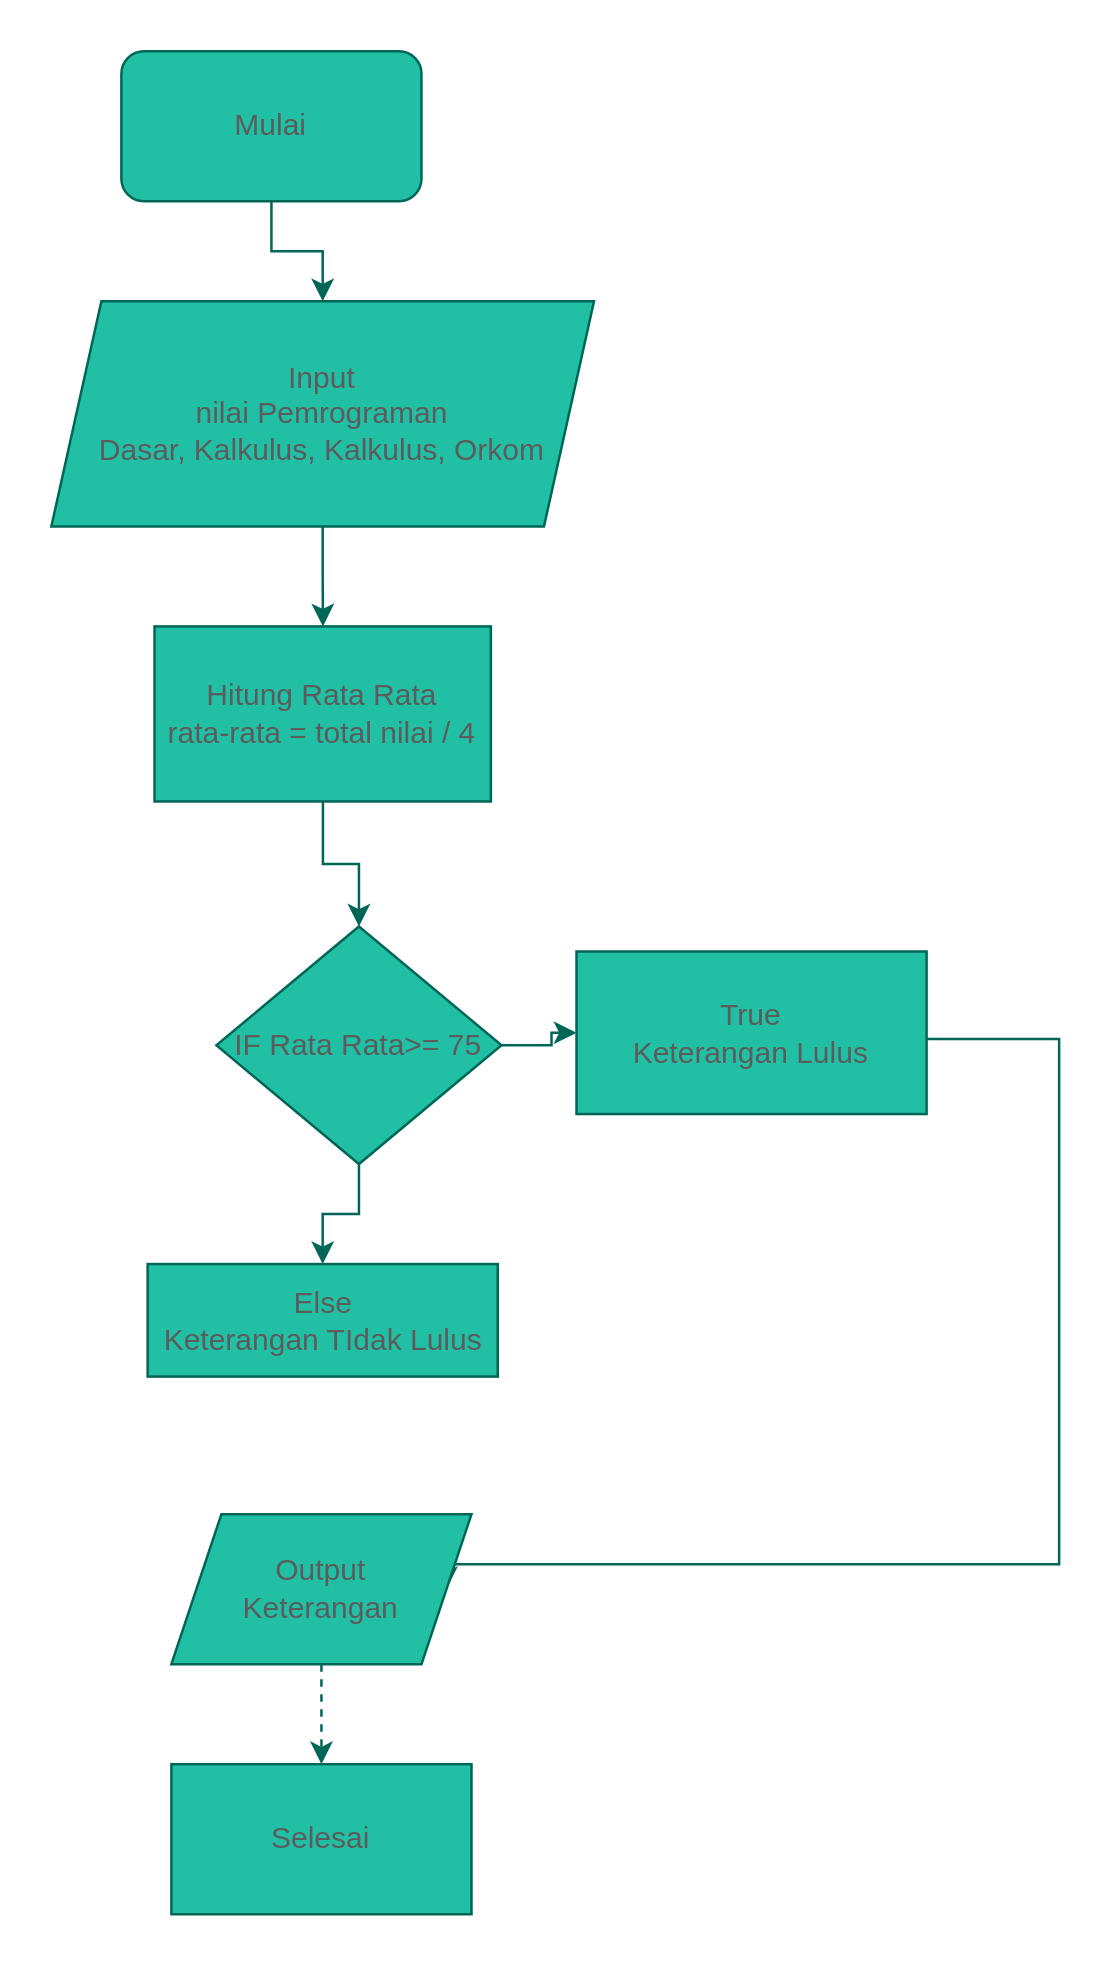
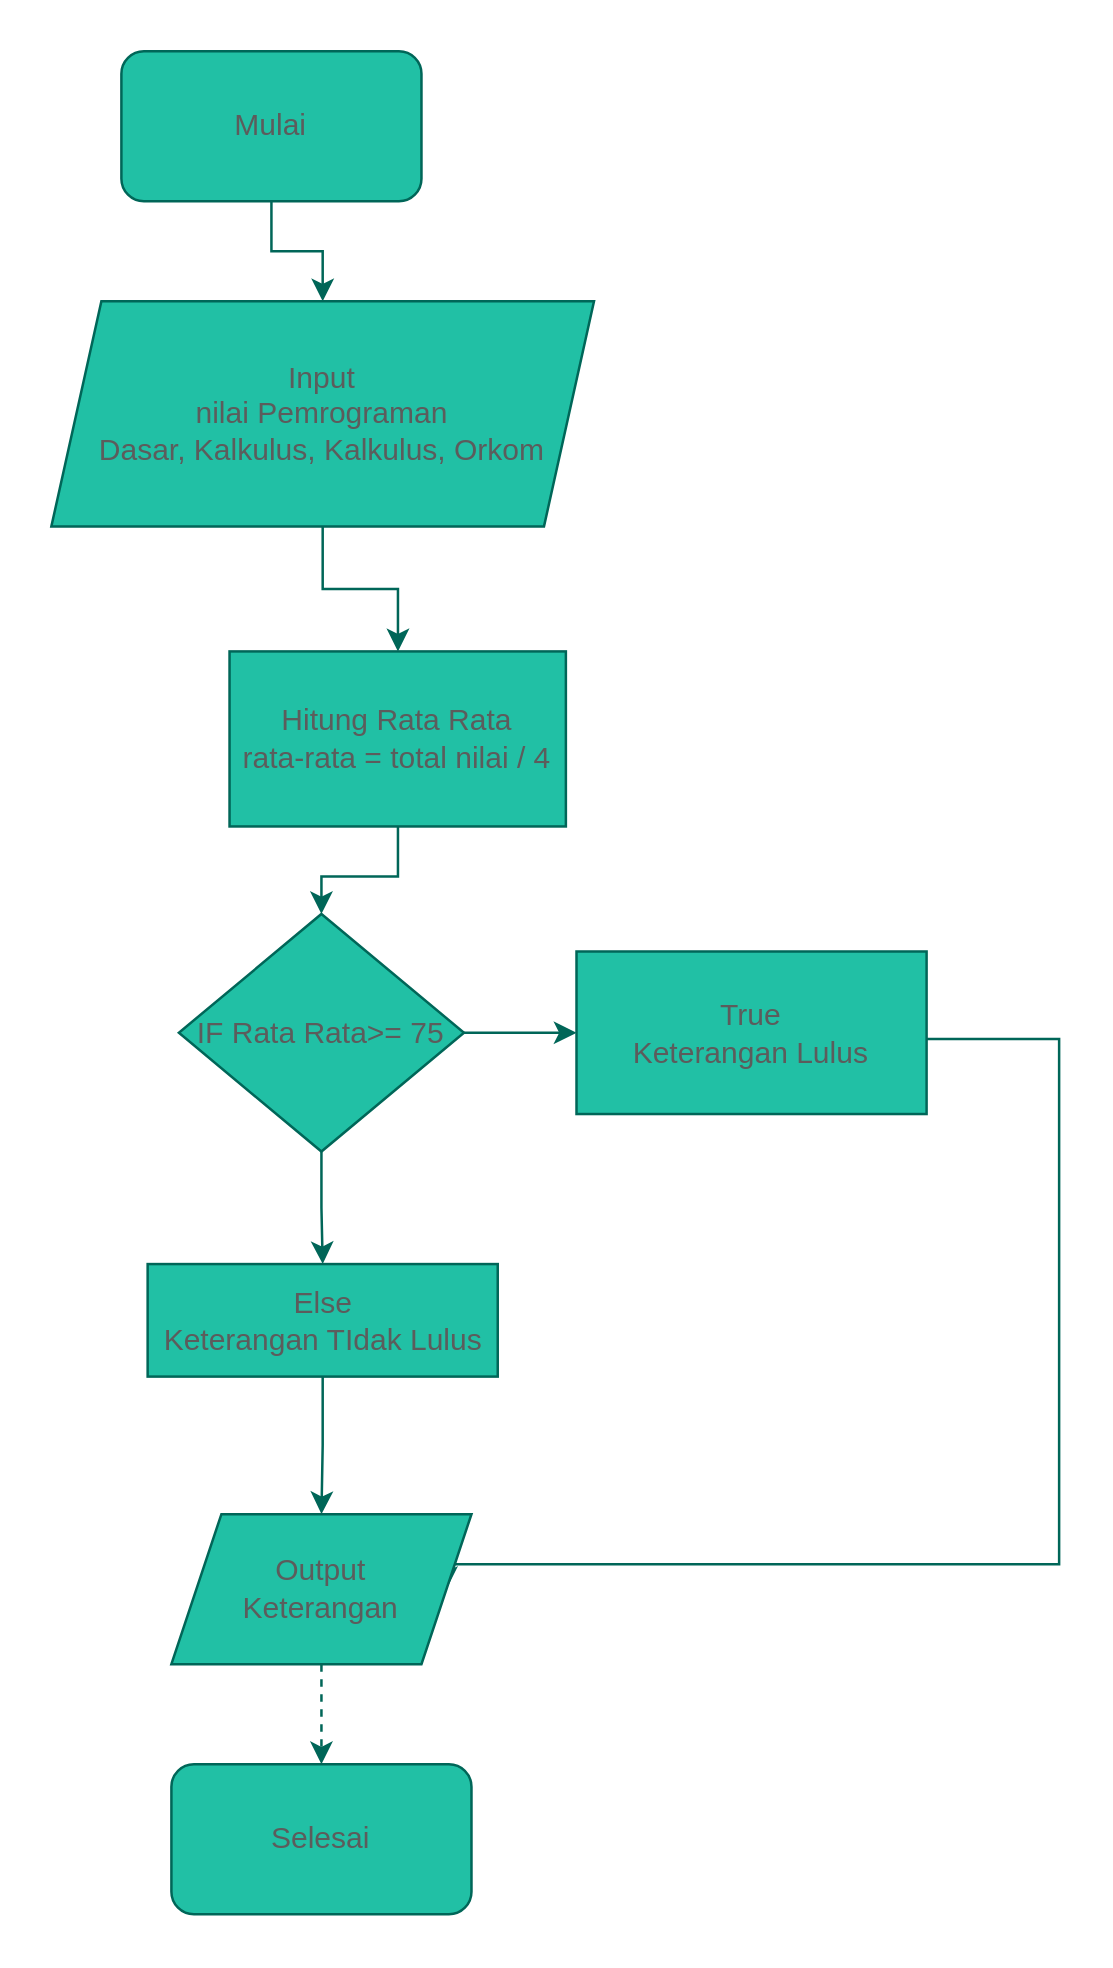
node "Hitung Rata Rata rata-rata = total nilai / 4": moved (323, 714) -> (398, 739)
node "IF Rata Rata>= 75": moved (359, 1045) -> (321, 1033)
edge "Else Keterangan TIdak Lulus" -> "Output Keterangan": added
node "Selesai": shape rectangle -> rounded rectangle
